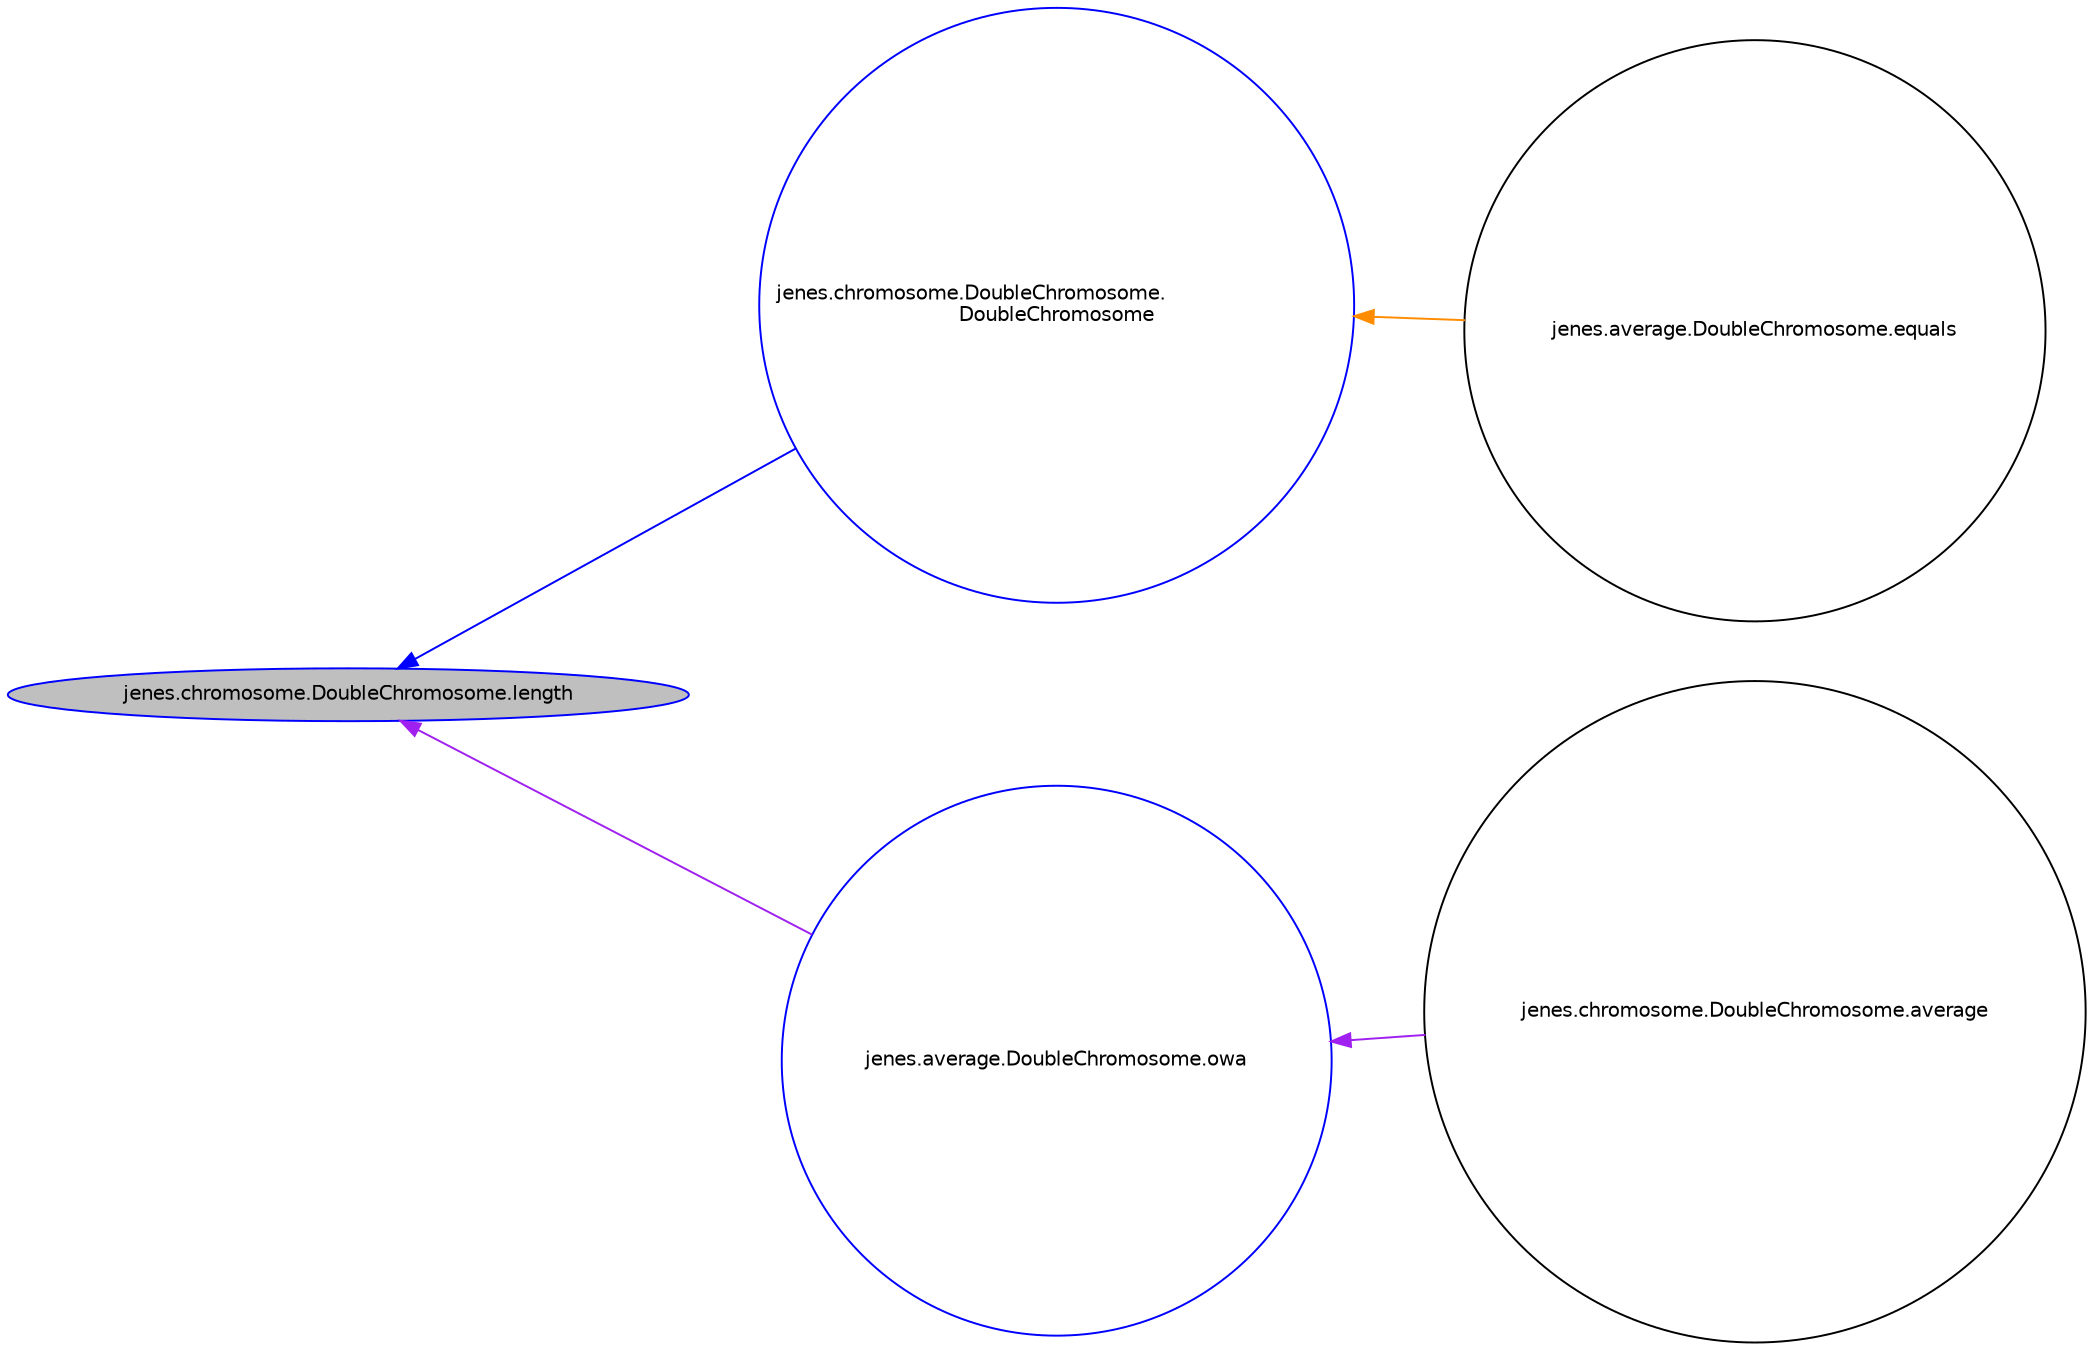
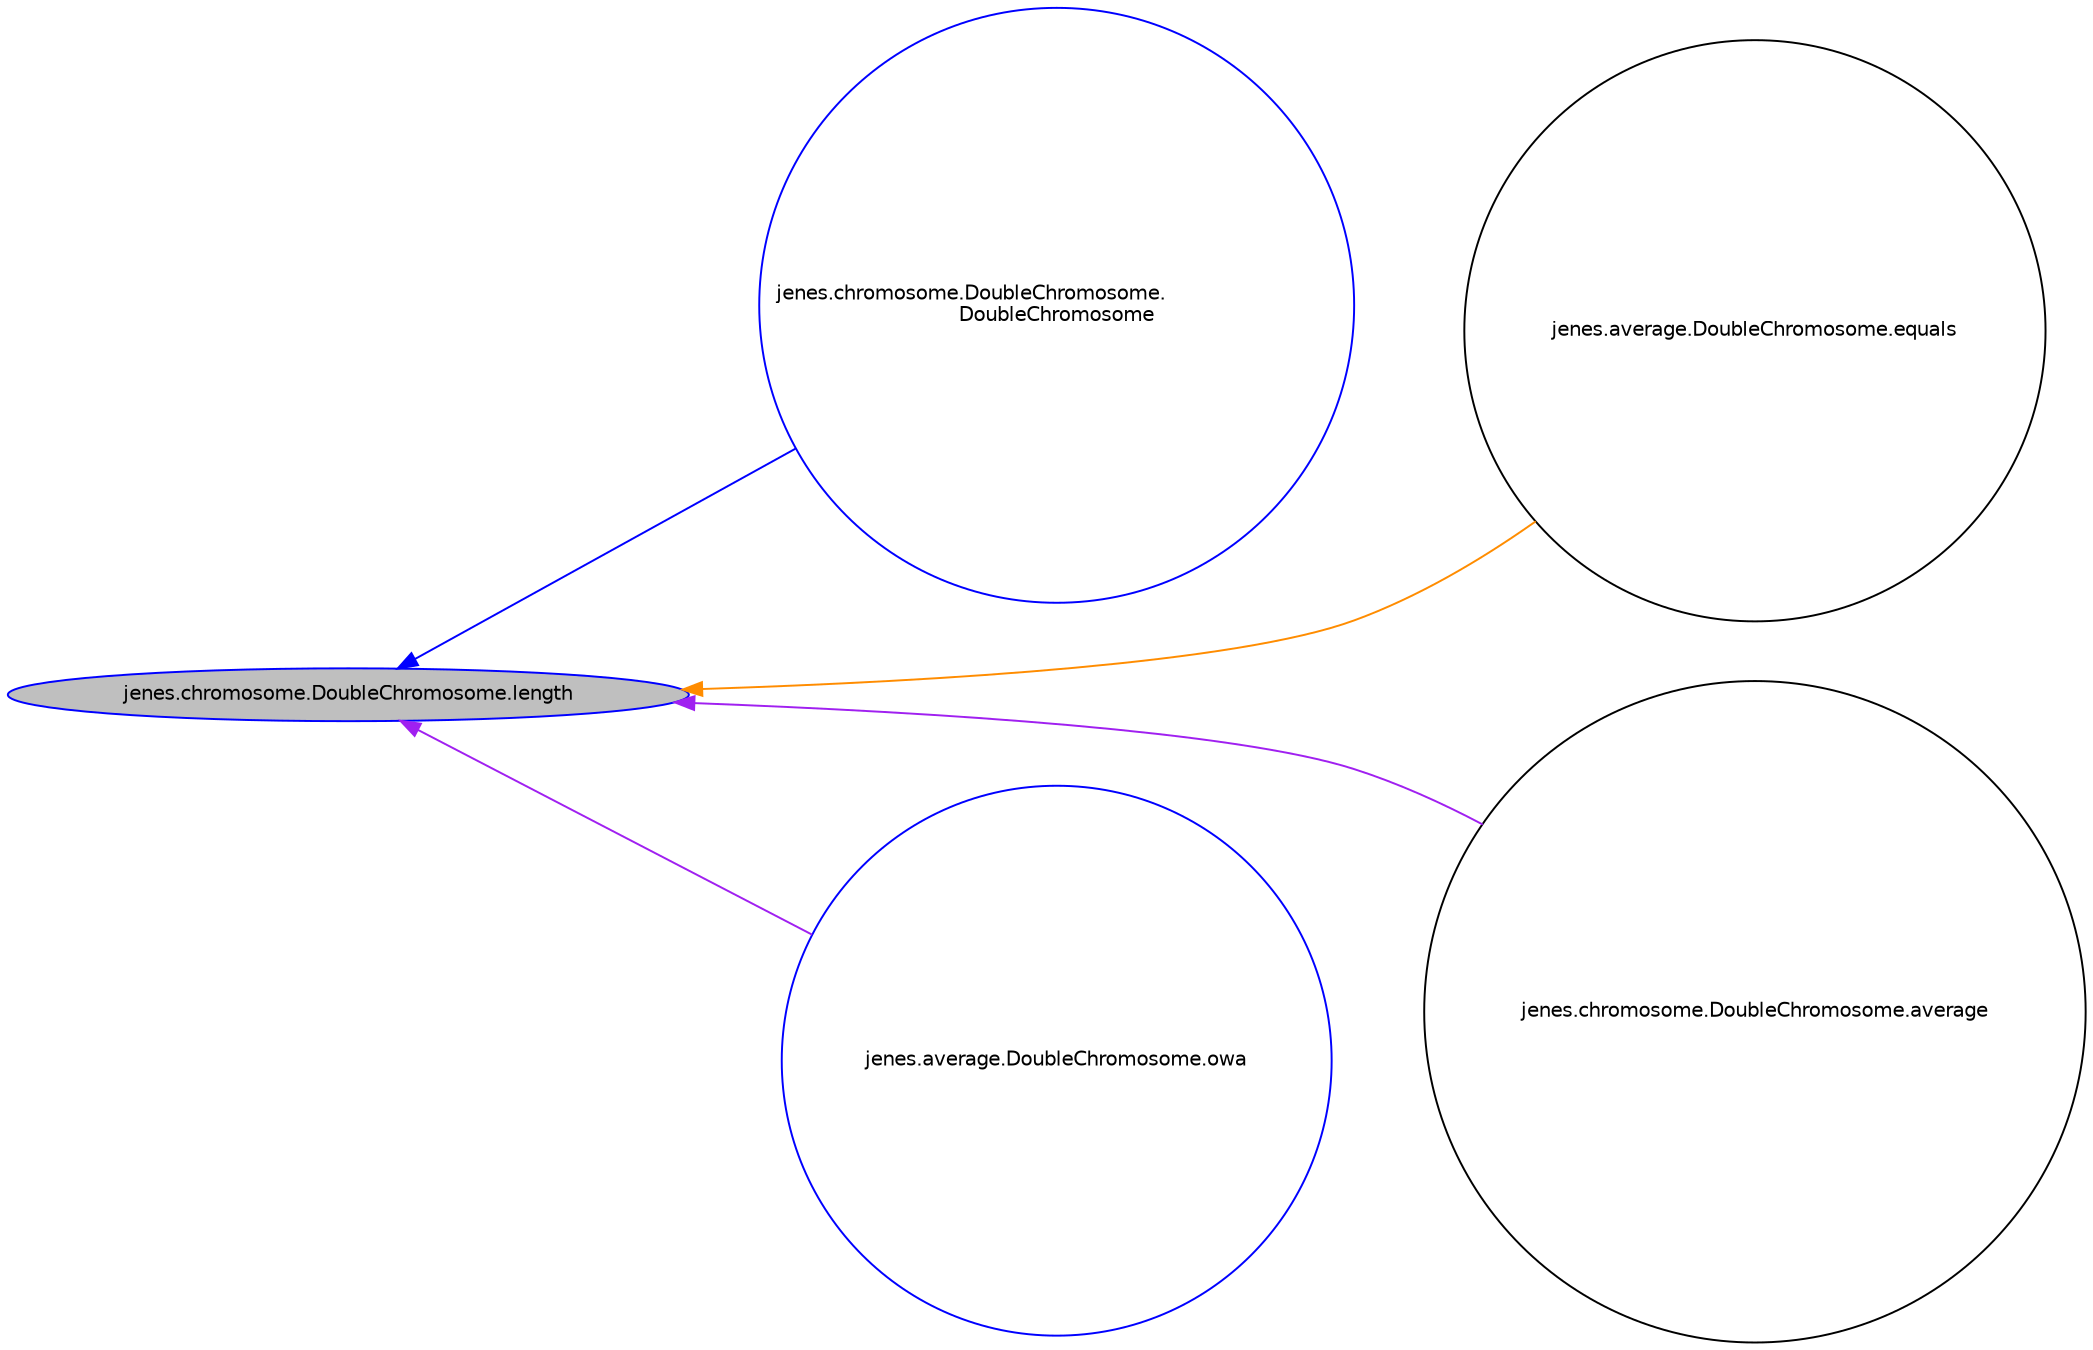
edge "jenes.average.DoubleChromosome.equals" -> "jenes.chromosome.DoubleChromosome. DoubleChromosome": now "jenes.average.DoubleChromosome.equals" -> "jenes.chromosome.DoubleChromosome.length"
edge "jenes.chromosome.DoubleChromosome.average" -> "jenes.average.DoubleChromosome.owa": now "jenes.chromosome.DoubleChromosome.average" -> "jenes.chromosome.DoubleChromosome.length"
